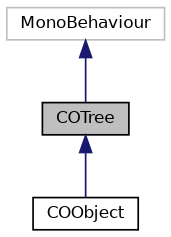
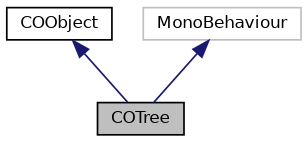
edge "COObject" -> "COTree": reversed
